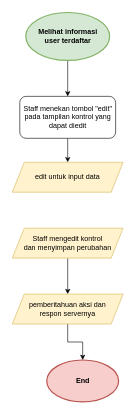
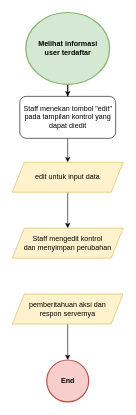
node "Melihat informasi user terdaftar": size 84x48 -> 84x72
edge "edit untuk input data" -> "Staff mengedit kontrol dan menyimpan perubahan": added
edge "Staff mengedit kontrol dan menyimpan perubahan" -> "pemberitahuan aksi dan respon servernya": removed
node "End": size 72x42 -> 42x42
